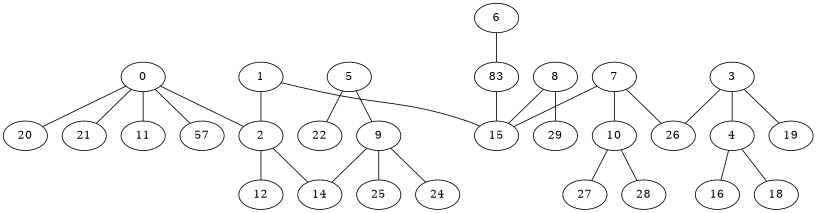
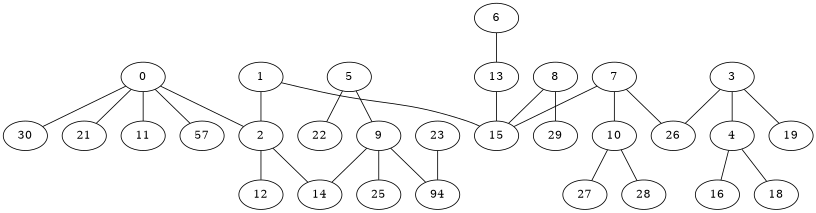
node "83": label "83" -> "13"
node "20": label "20" -> "30"
node "23": added
node "24": label "24" -> "94"
